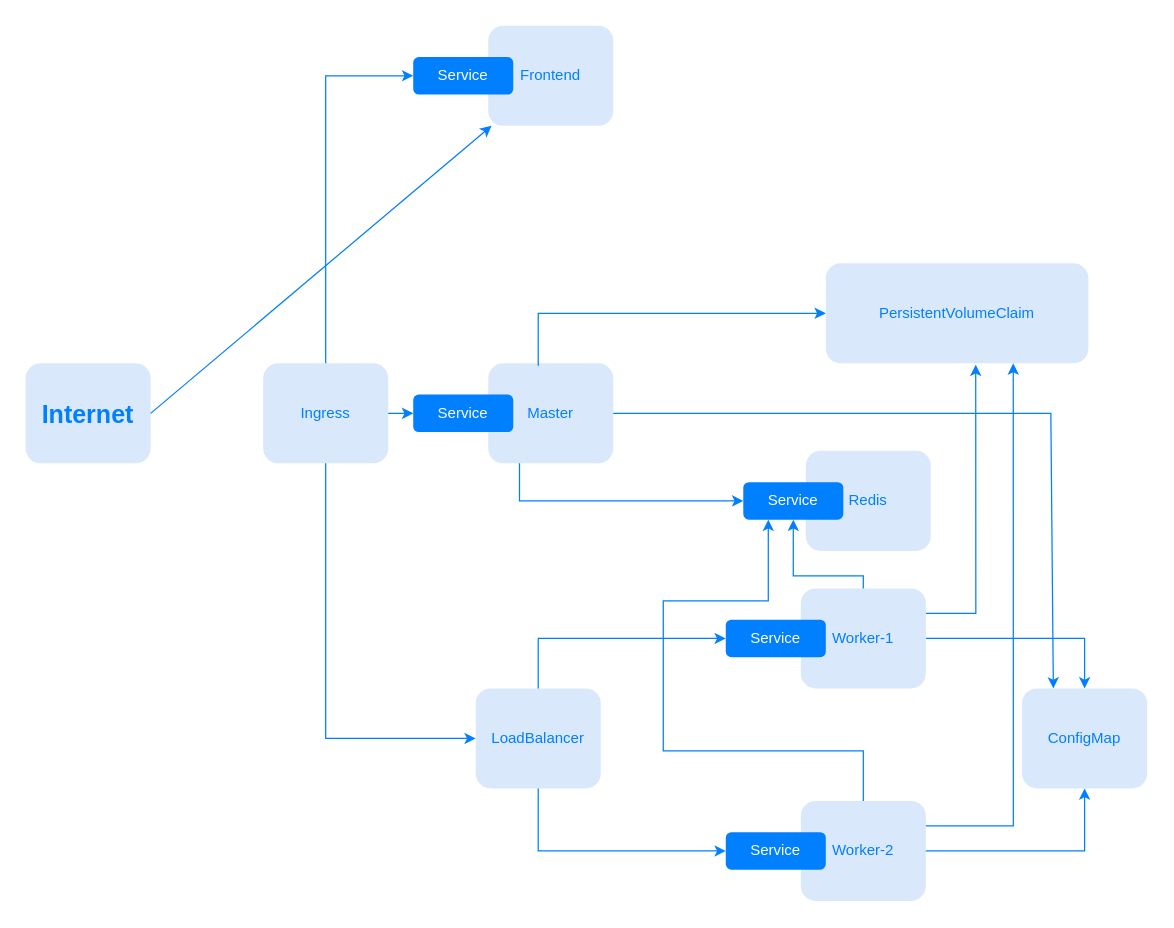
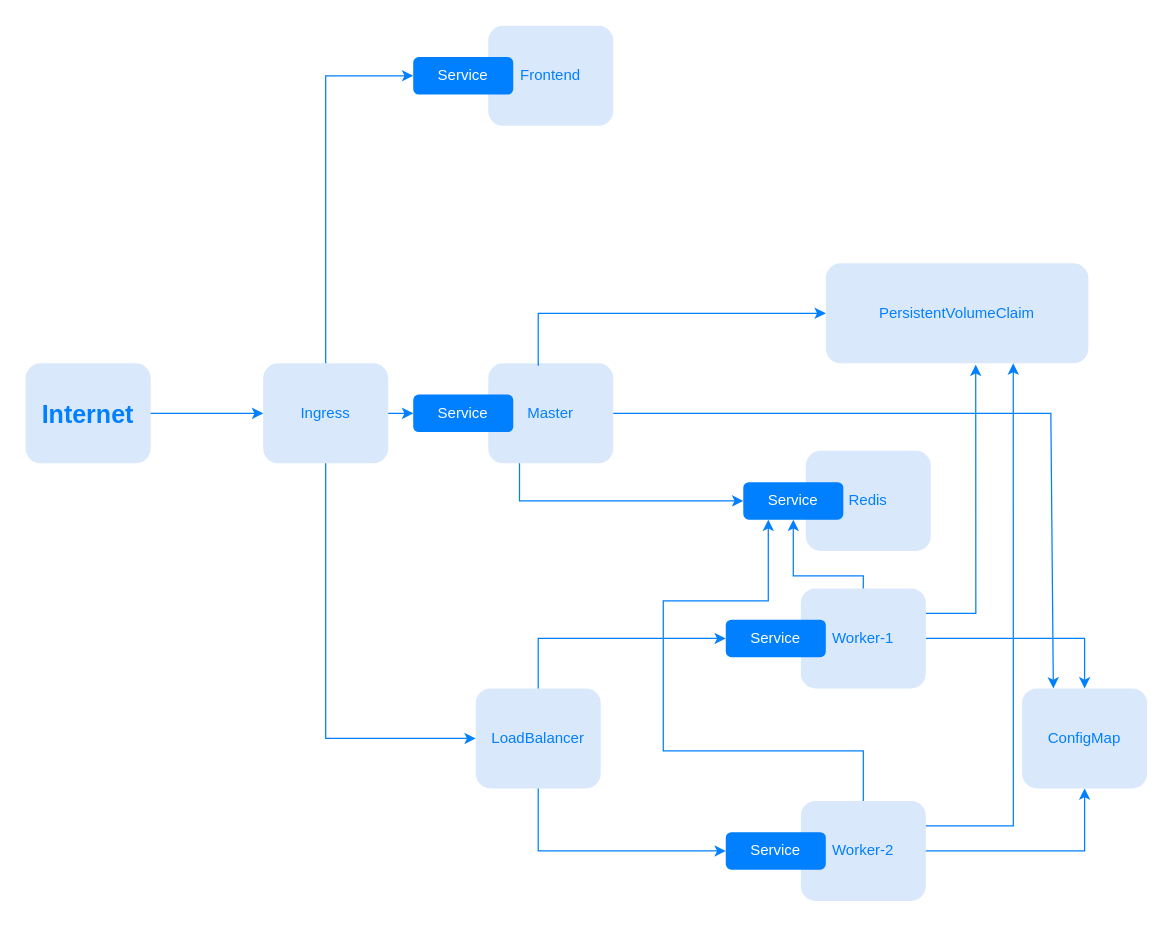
edge "Internet" -> "Frontend": now "Internet" -> "Ingress"
